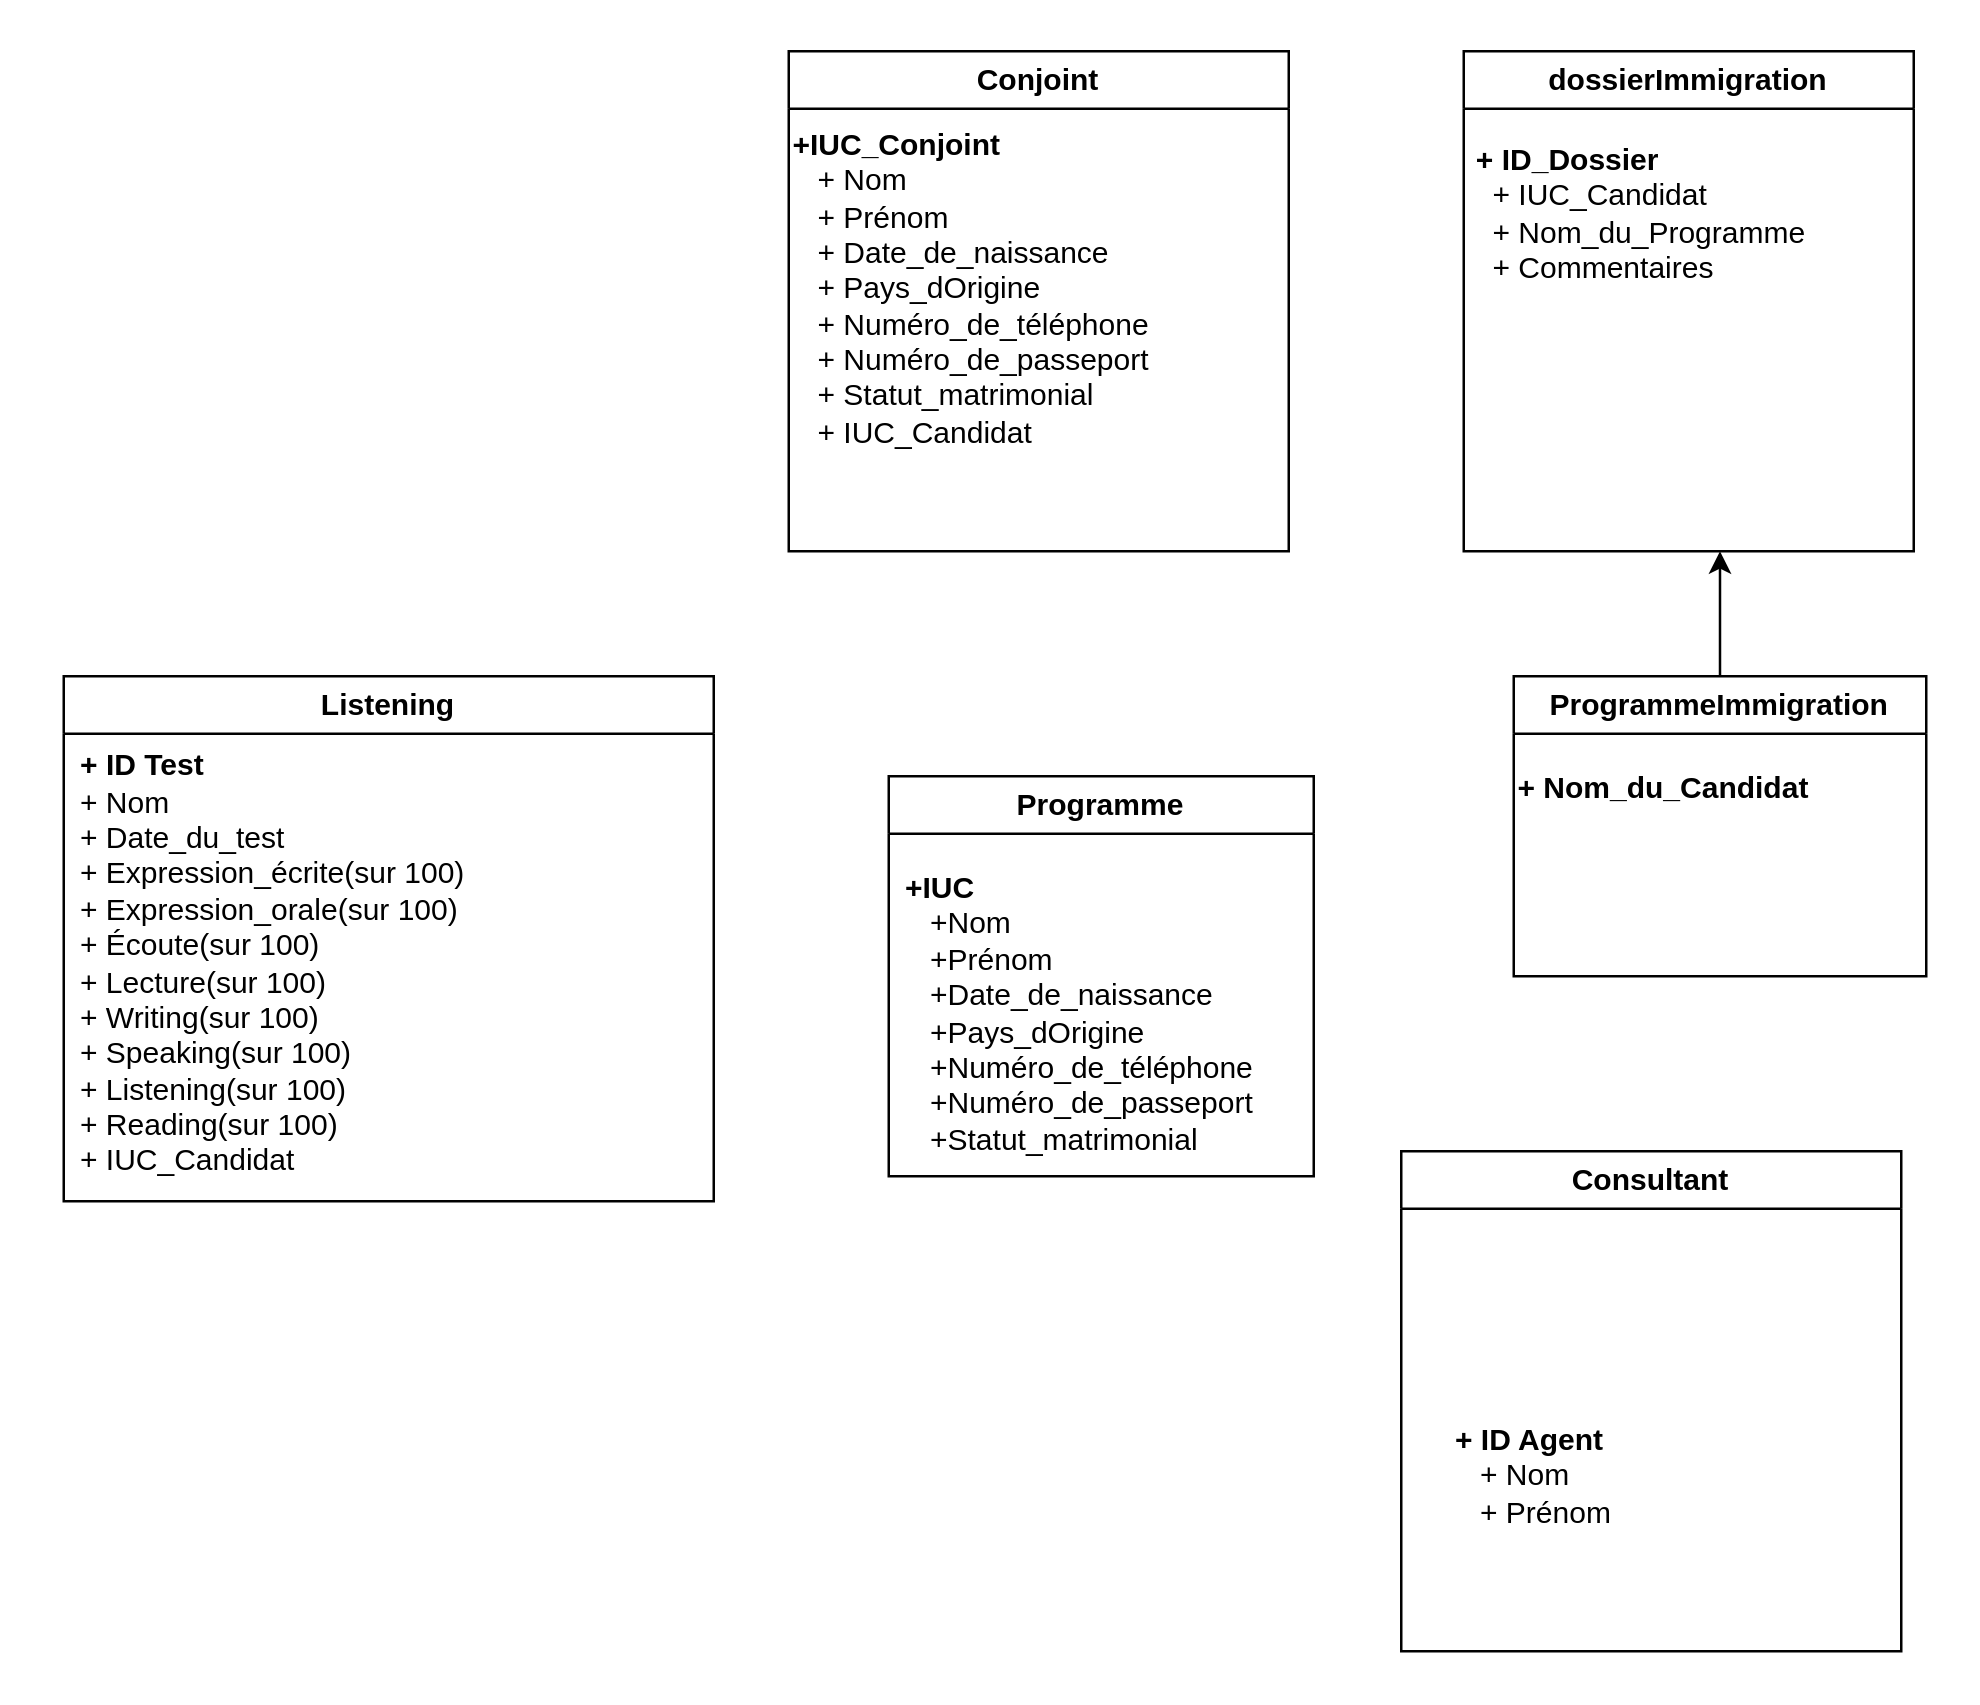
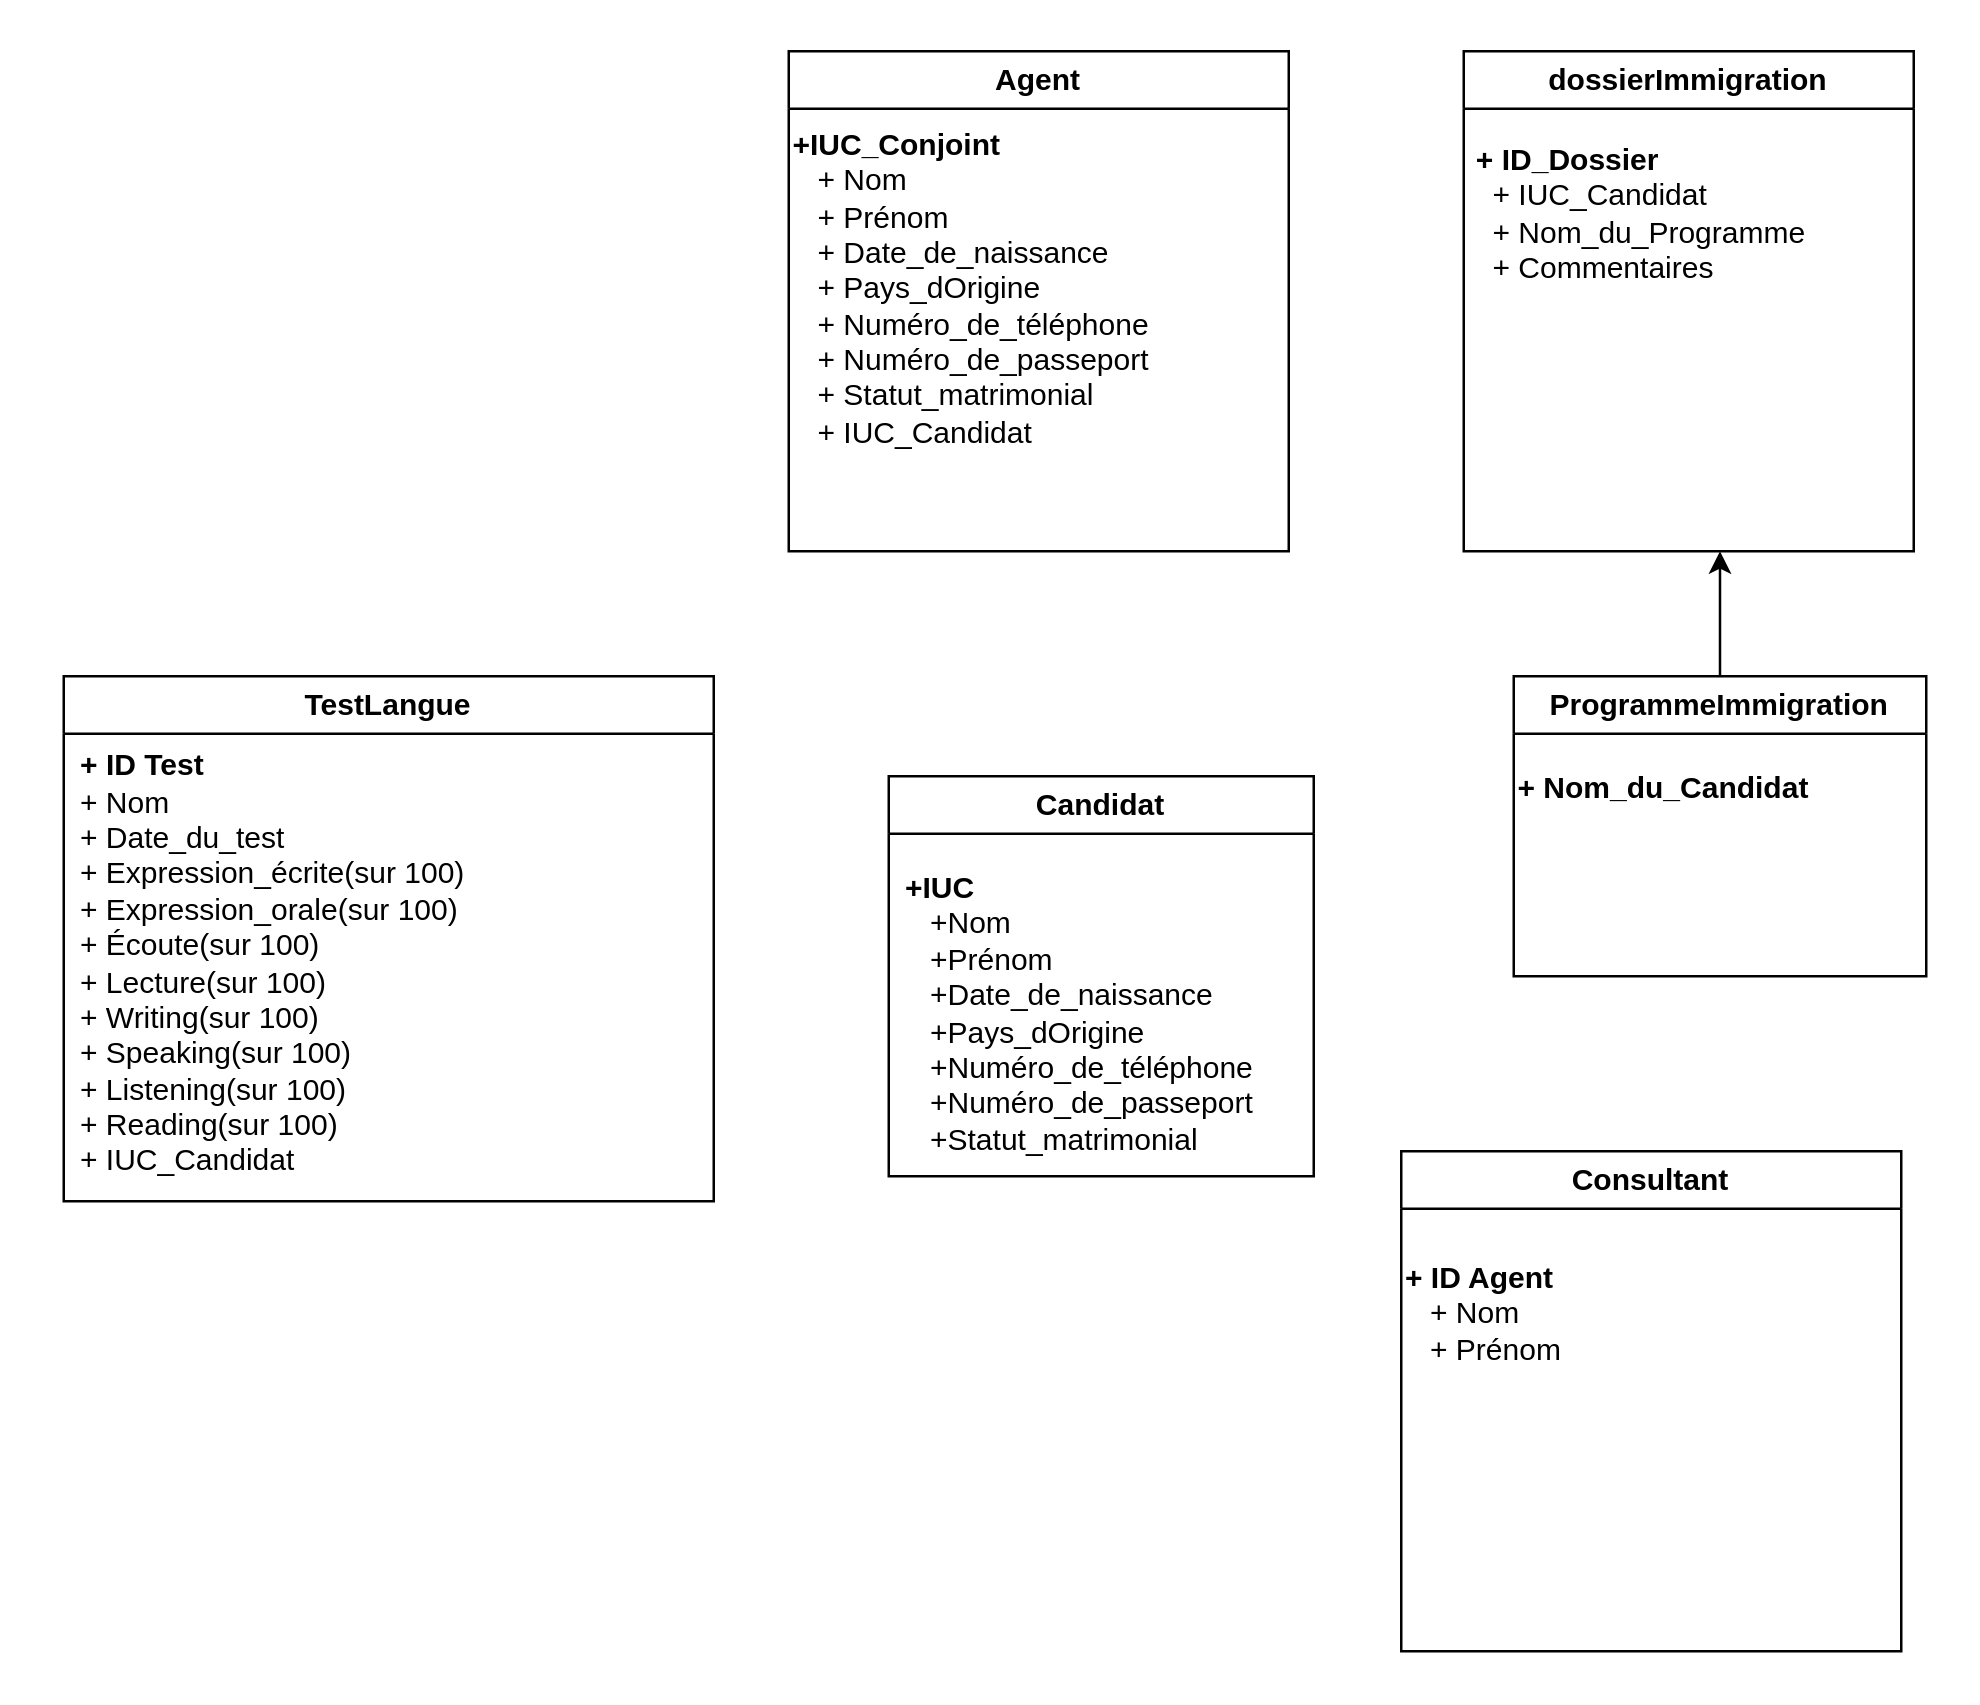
node "Conjoint": label "Conjoint" -> "Agent"
node "Listening": label "Listening" -> "TestLangue"
node "Programme": label "Programme" -> "Candidat"
node "+ ID Agent + Nom + Prénom": moved (1564, 1476) -> (1514, 1314)
